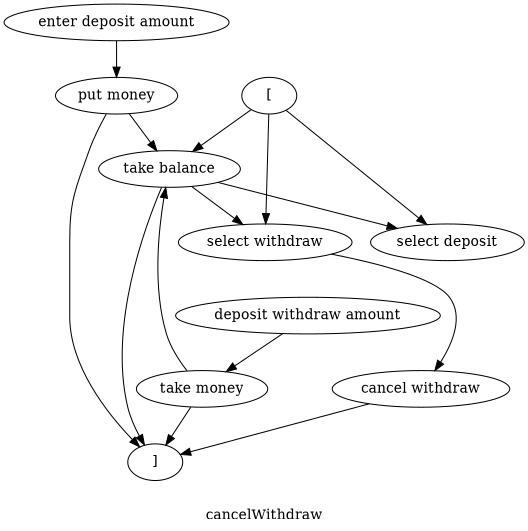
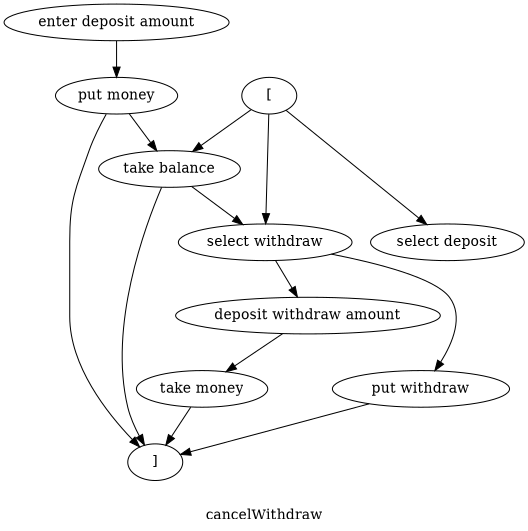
edge "take balance" -> "select deposit": removed
edge "select withdraw" -> "deposit withdraw amount": added
edge "take money" -> "take balance": removed
node "cancel withdraw": label "cancel withdraw" -> "put withdraw"
